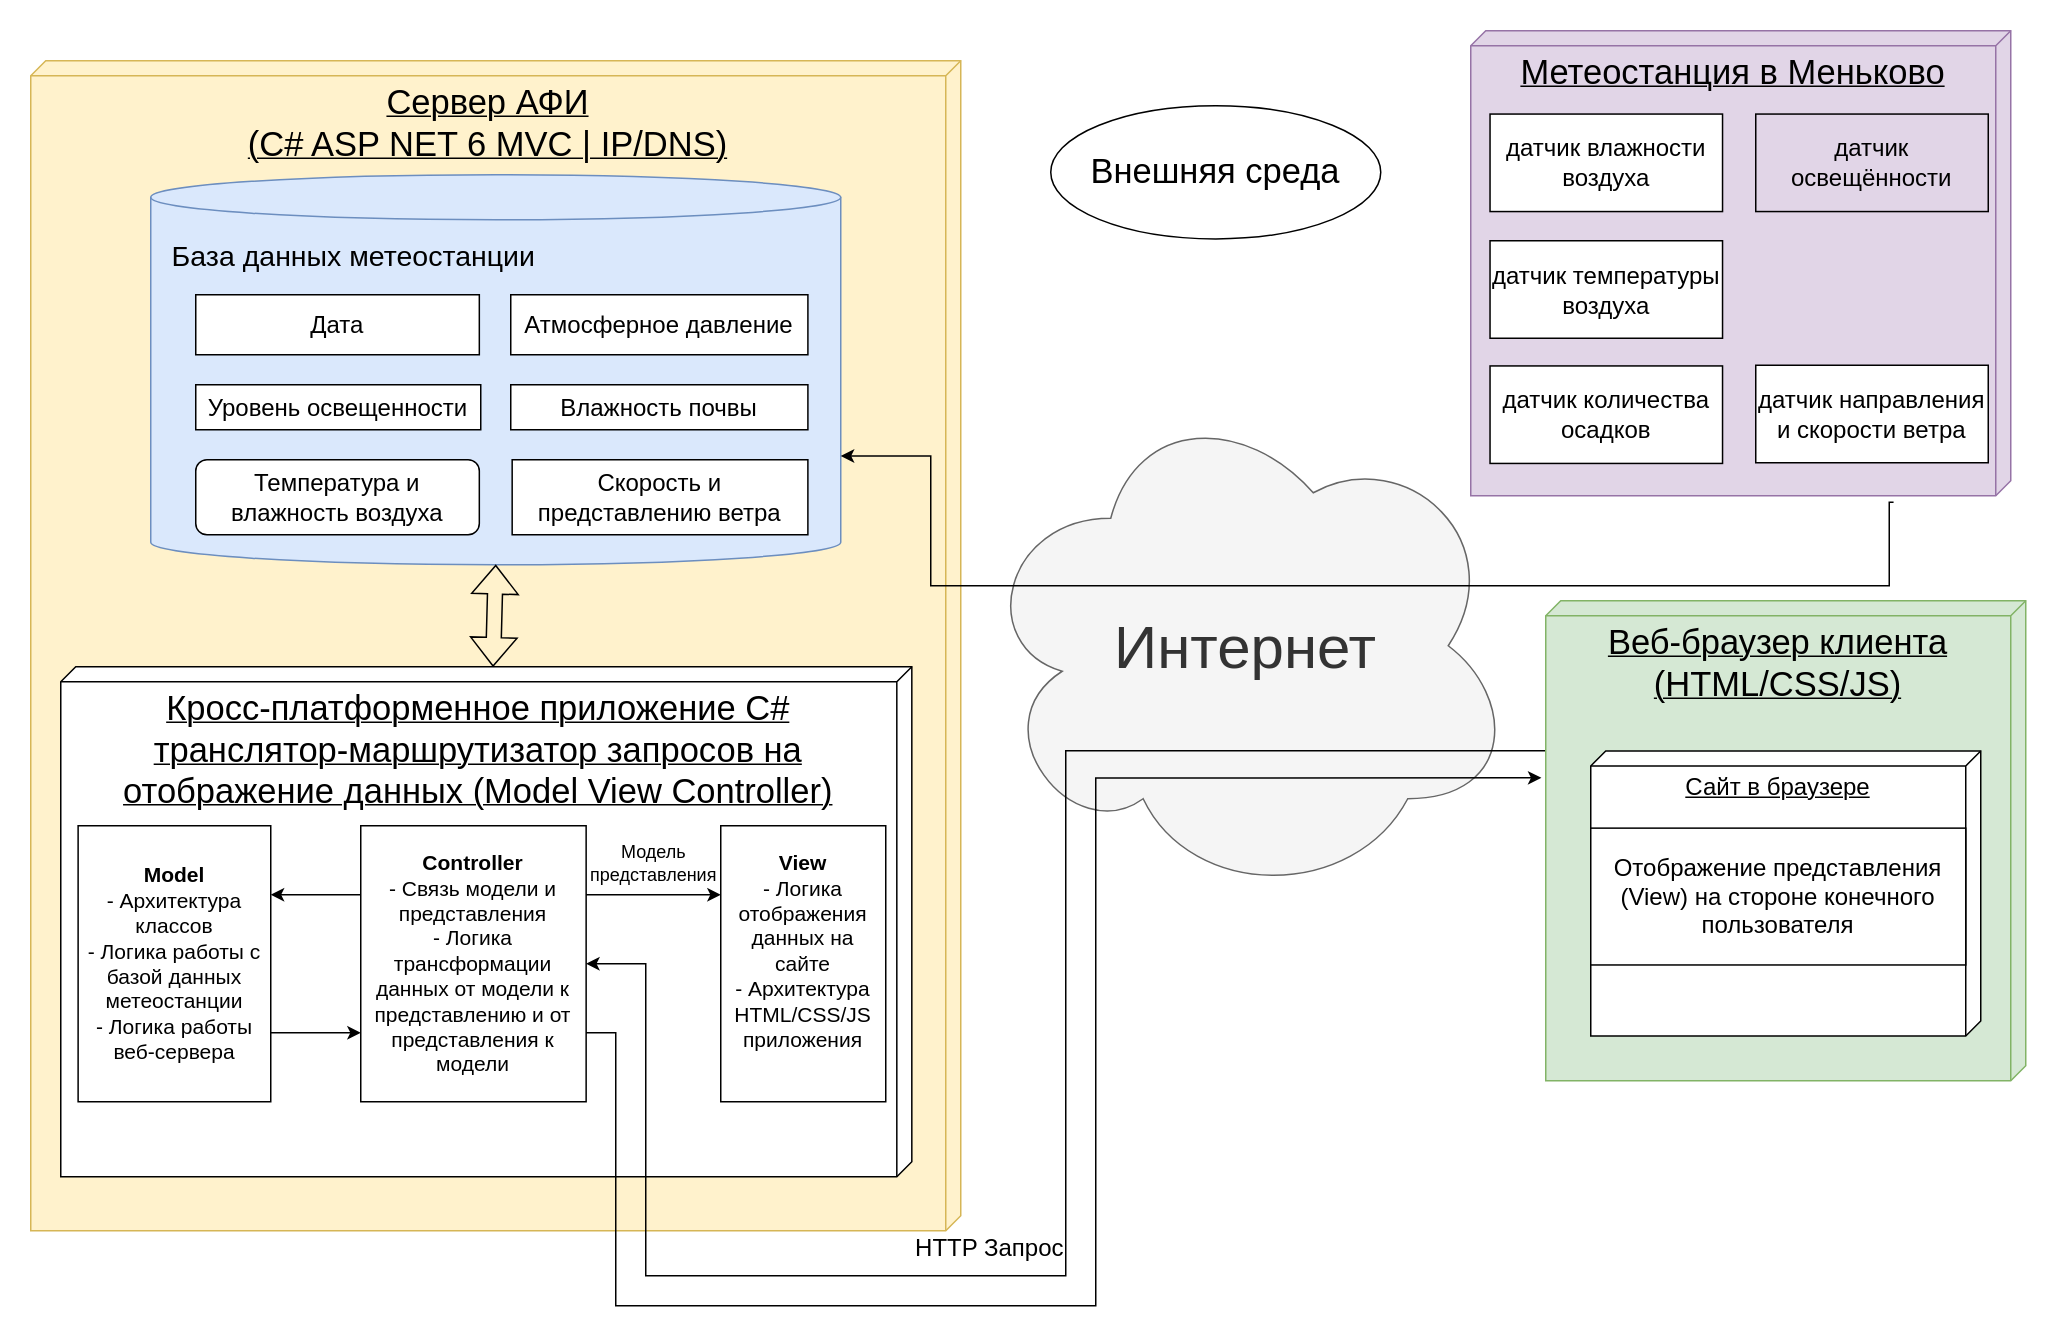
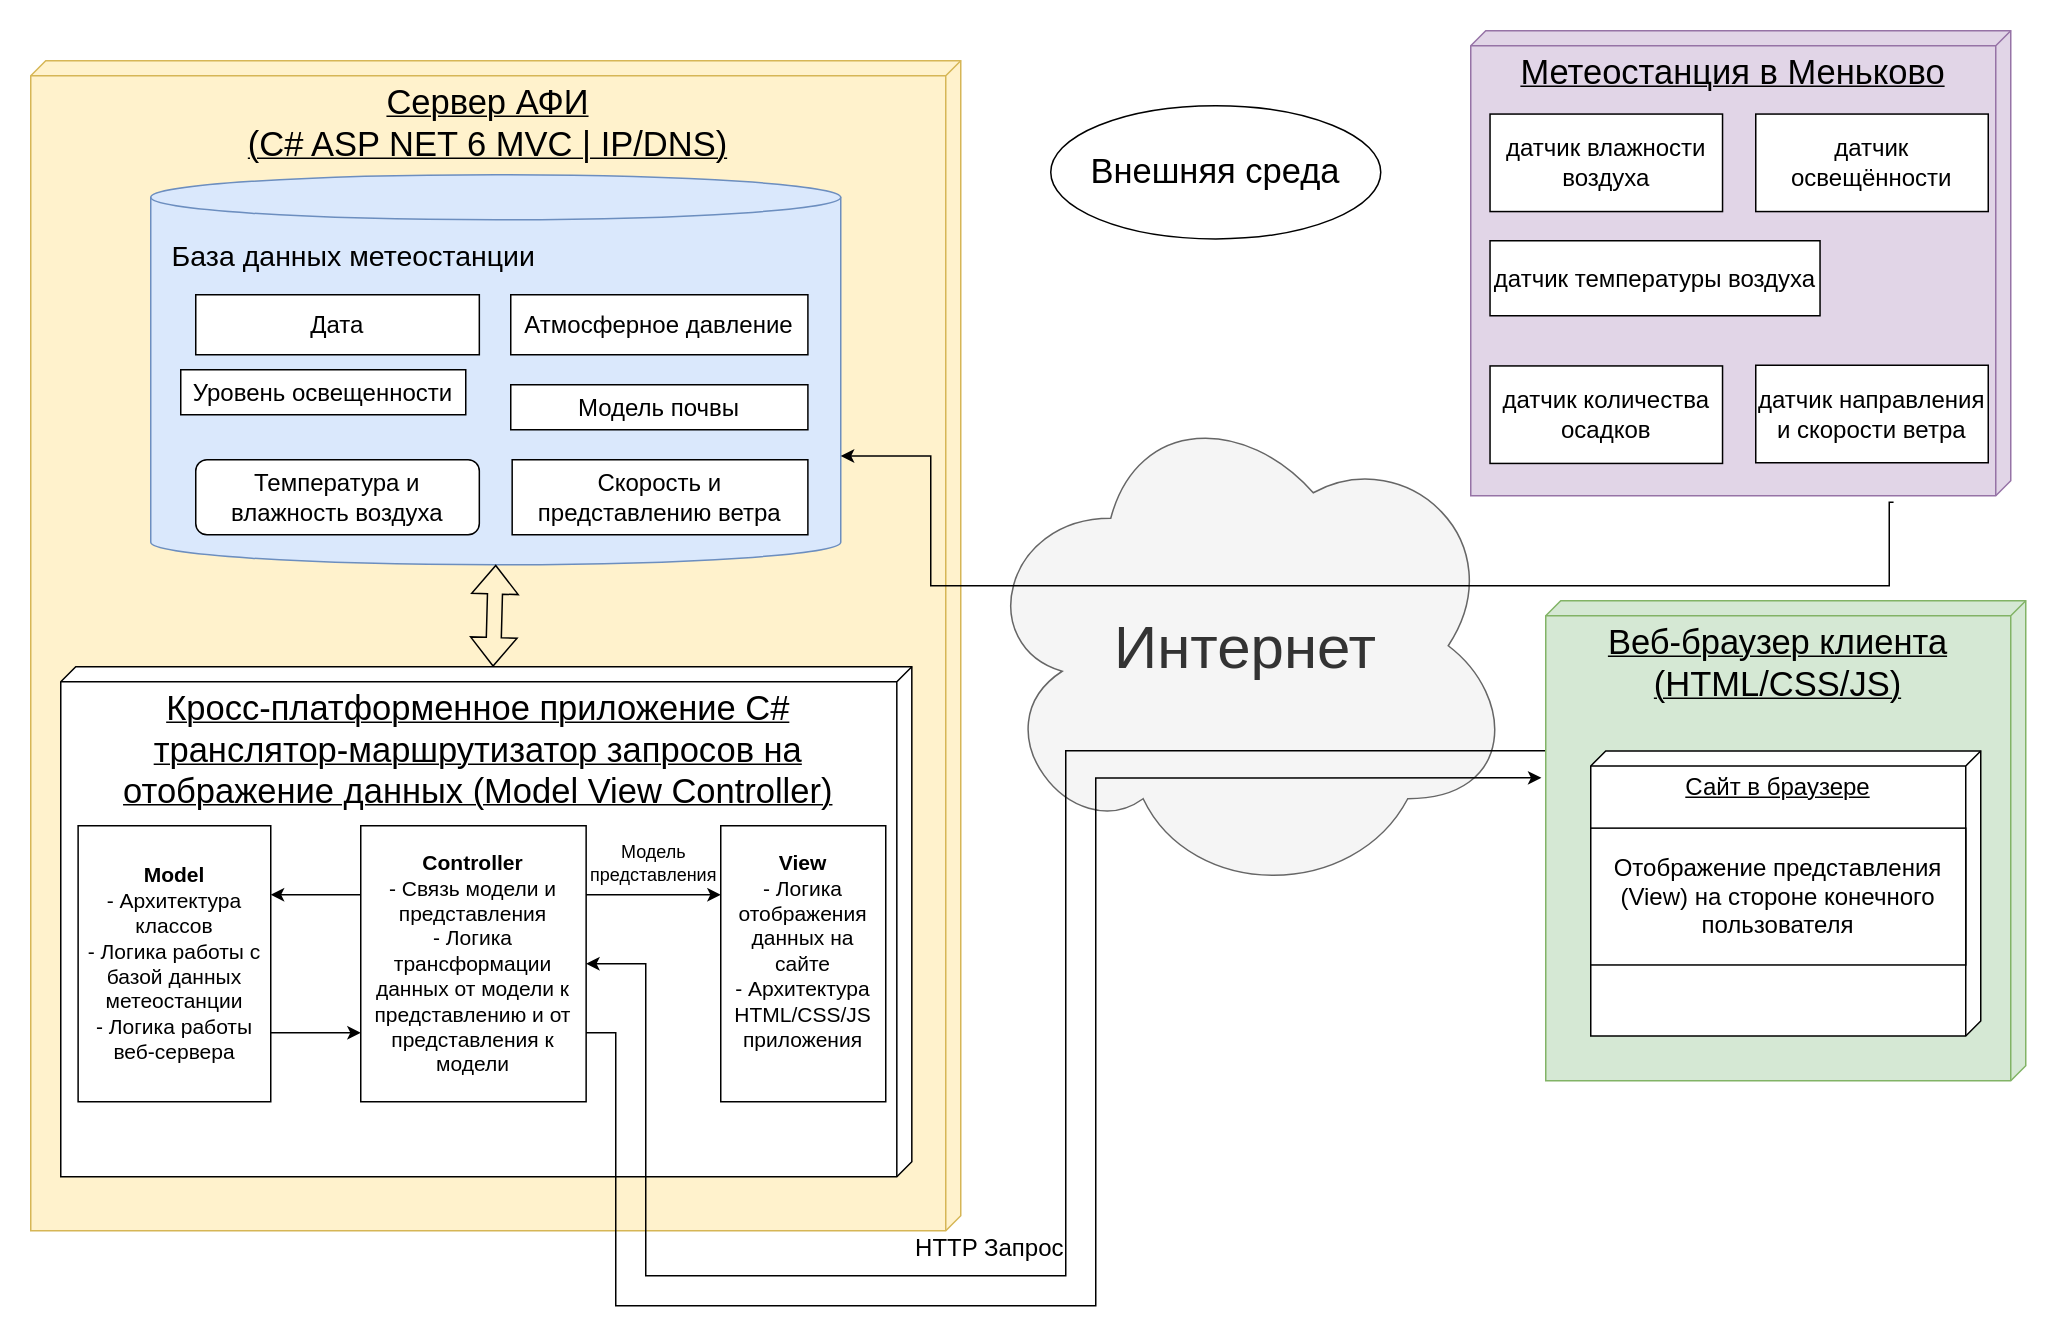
node "датчик освещённости": fillcolor #e1d5e7 -> #ffffff
node "датчик температуры воздуха": size 233x98 -> 330x75
node "Уровень освещенности": moved (338, 407) -> (323, 392)
node "Влажность почвы": label "Влажность почвы" -> "Модель почвы"
